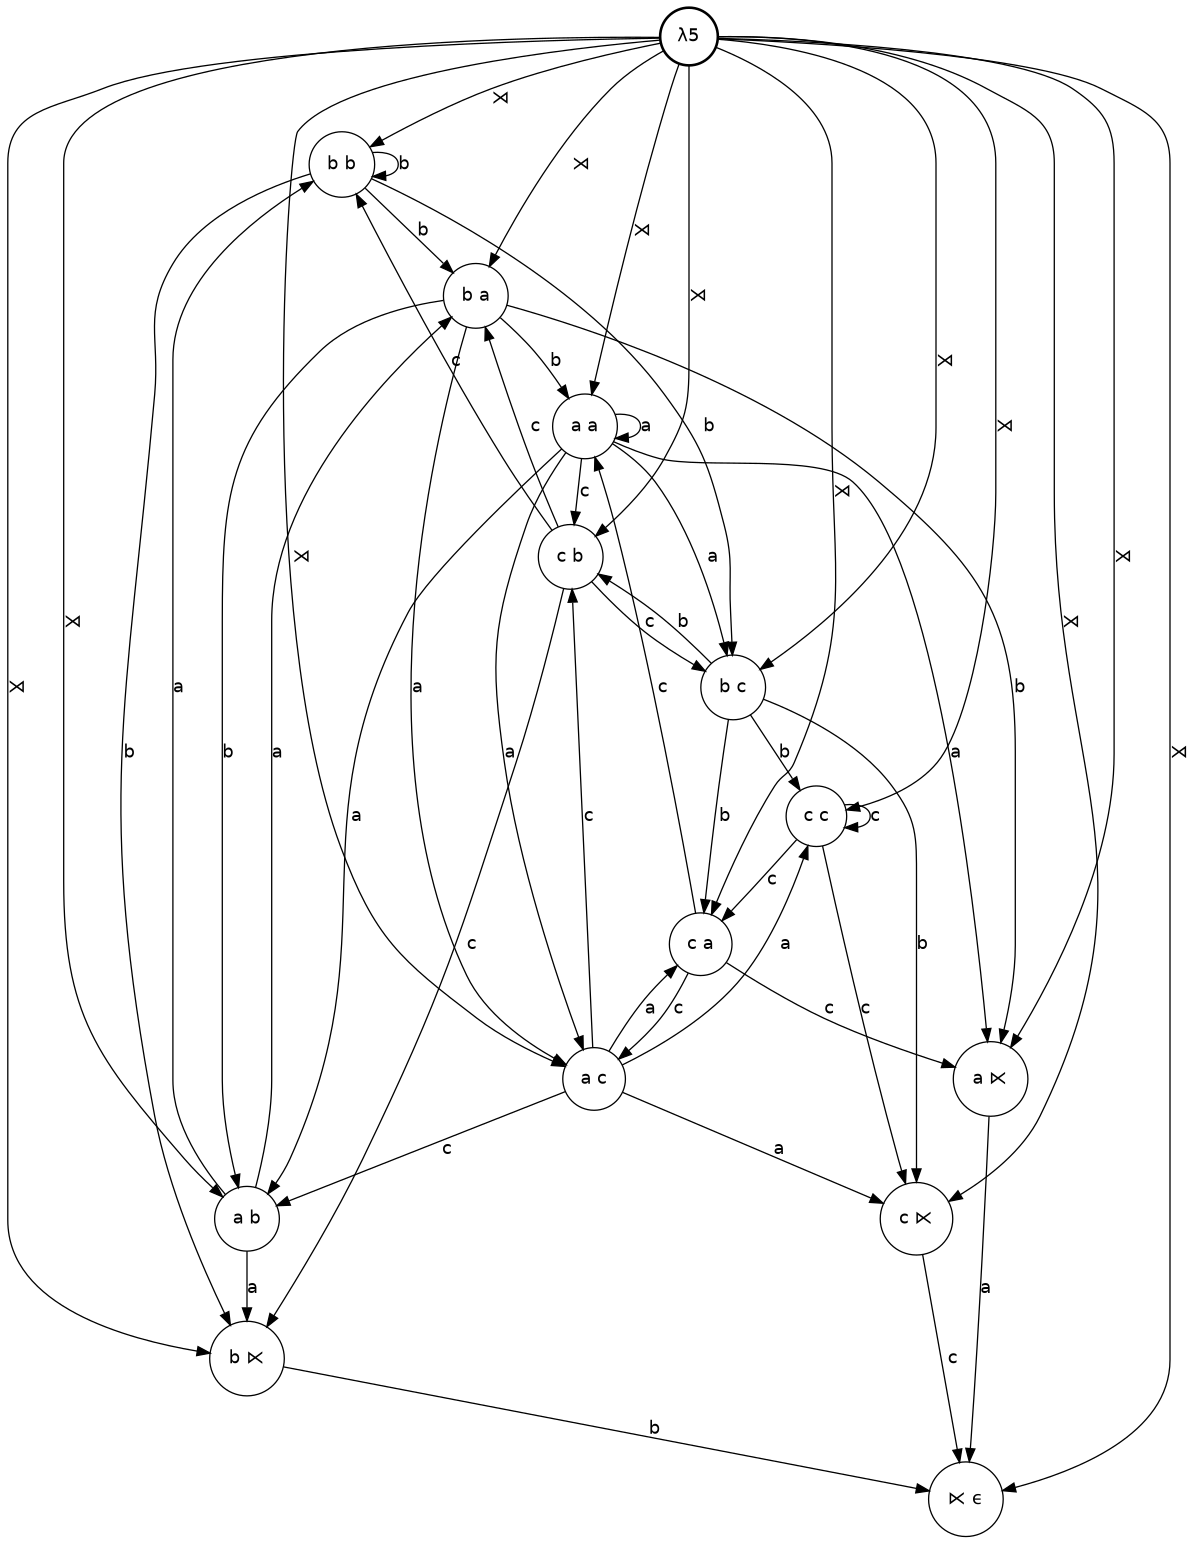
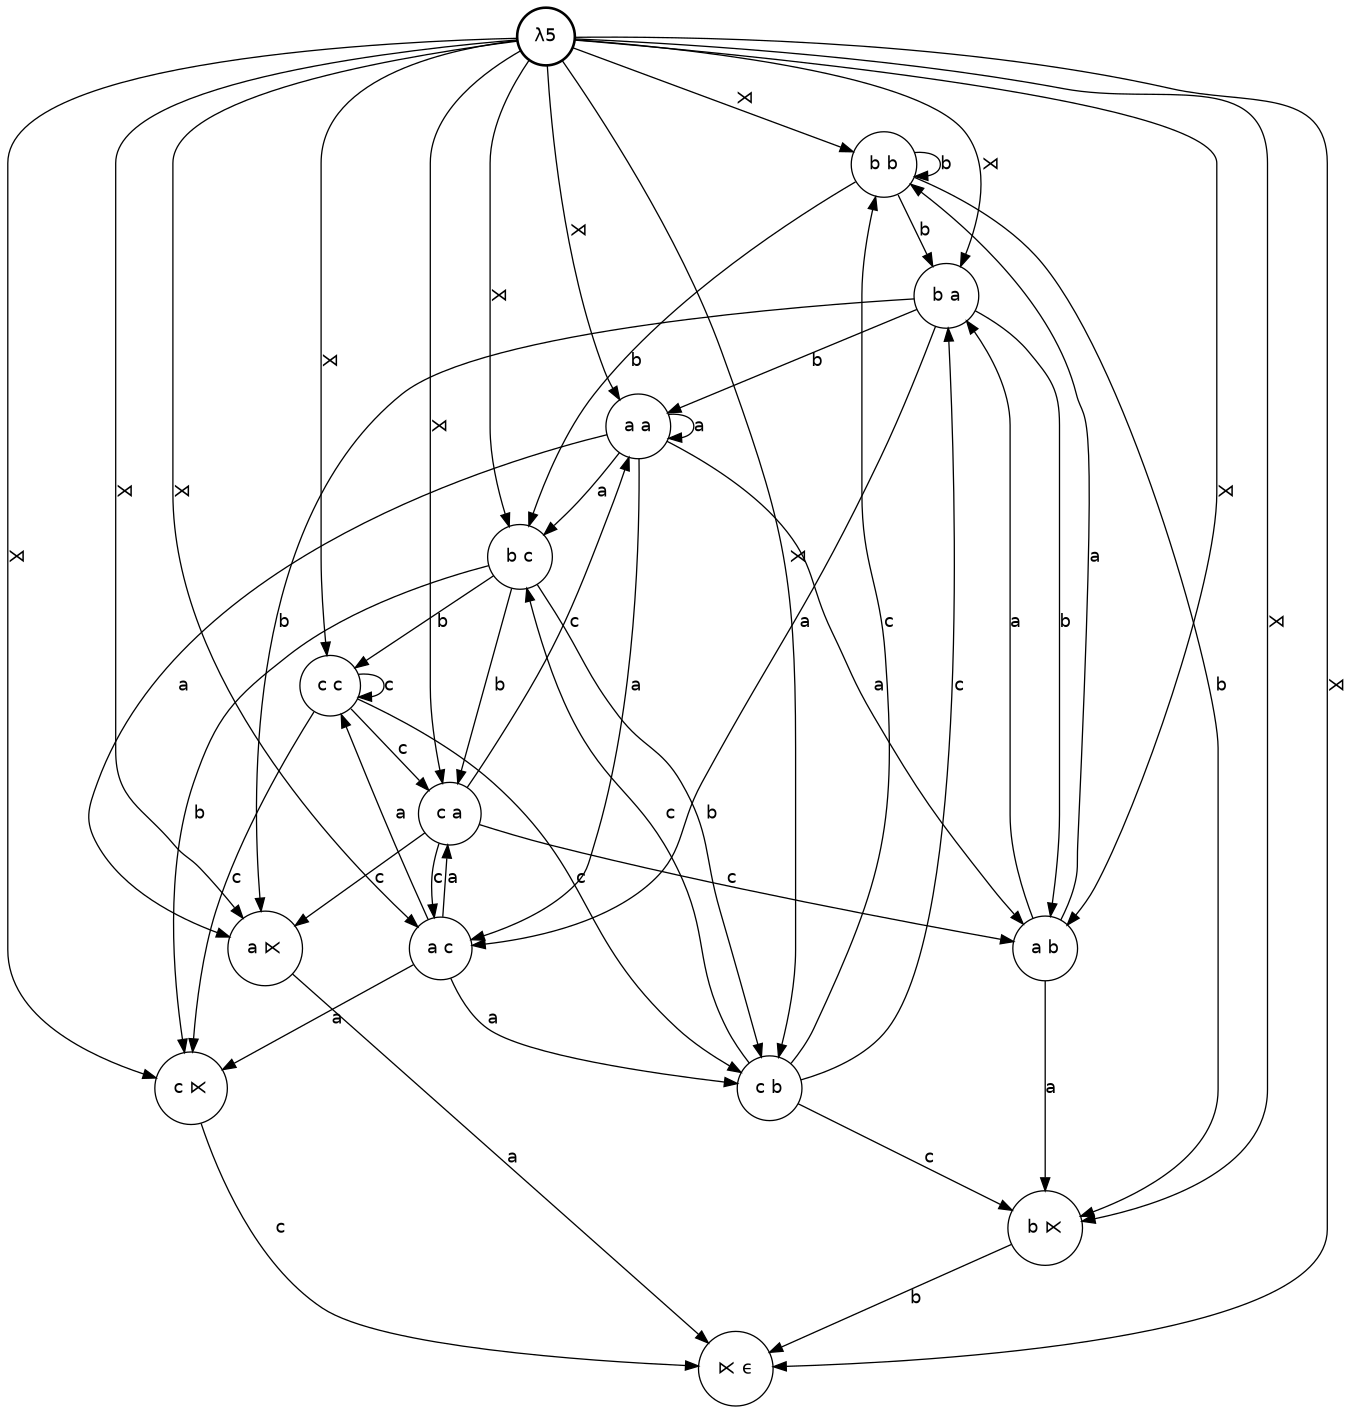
edge "a a" -> "c b": now "c c" -> "c b"
edge "a c" -> "c b": label "c" -> "a"
edge "a c" -> "a b": now "c a" -> "a b"
